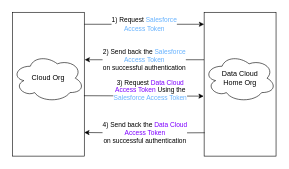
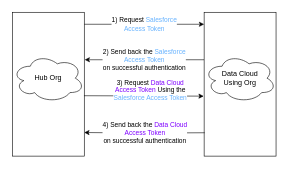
node "Cloud Org": label "Cloud Org" -> "Hub Org"
node "Data Cloud Home Org": label "Data Cloud Home Org" -> "Data Cloud Using Org"
